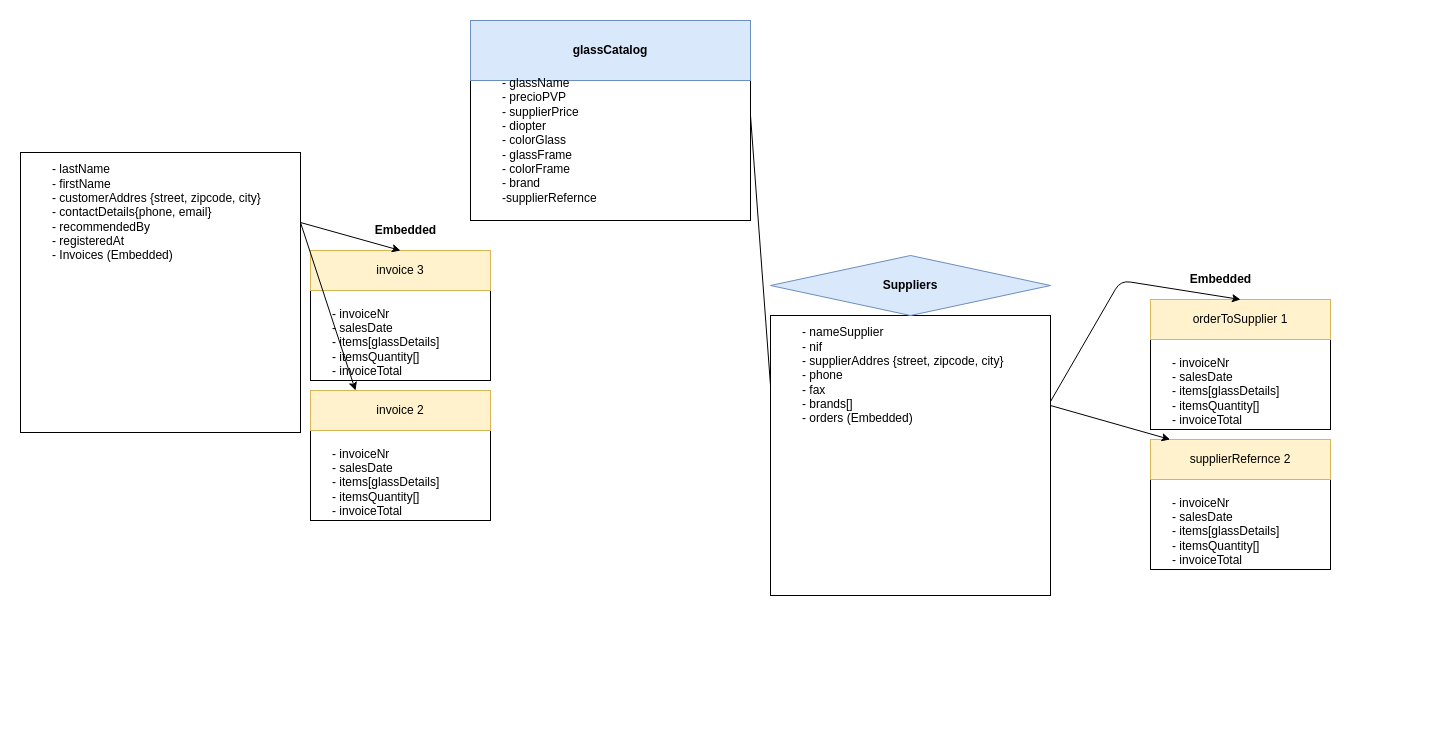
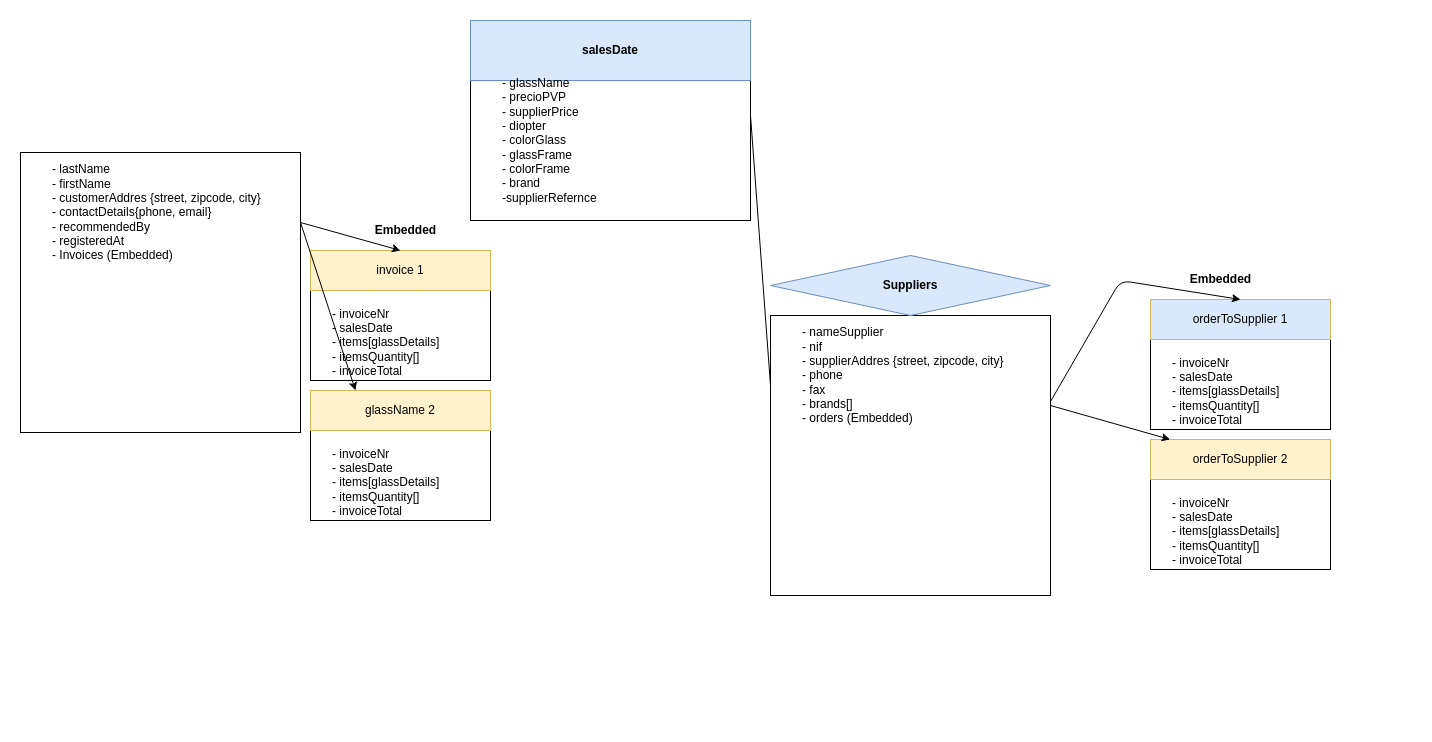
node "glassCatalog": label "glassCatalog" -> "salesDate"
node "invoice 3": label "invoice 3" -> "invoice 1"
node "orderToSupplier 1": fillcolor #fff2cc -> #dae8fc
node "invoice 2": label "invoice 2" -> "glassName 2"
node "supplierRefernce 2": label "supplierRefernce 2" -> "orderToSupplier 2"
